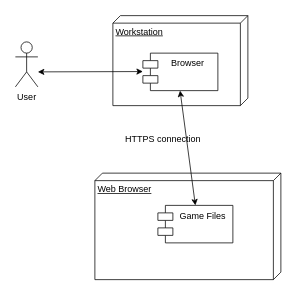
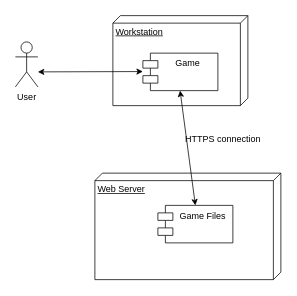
node "Browser": label "Browser" -> "Game"
node "HTTPS connection": moved (163, 139) -> (223, 139)
node "Web Browser": label "Web Browser" -> "Web Server"
